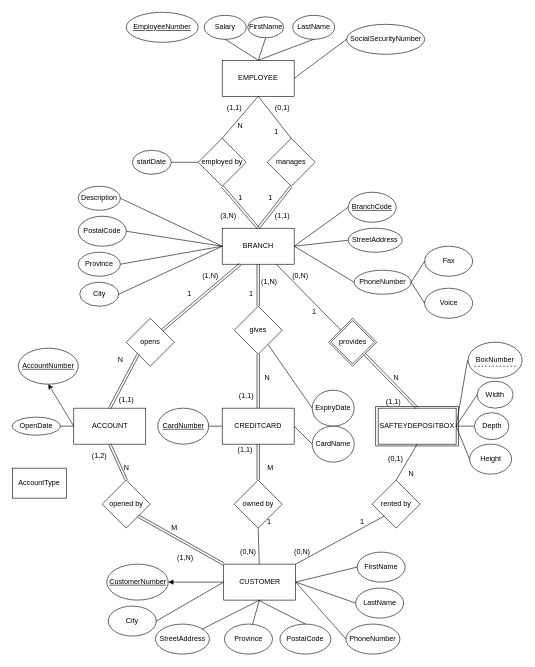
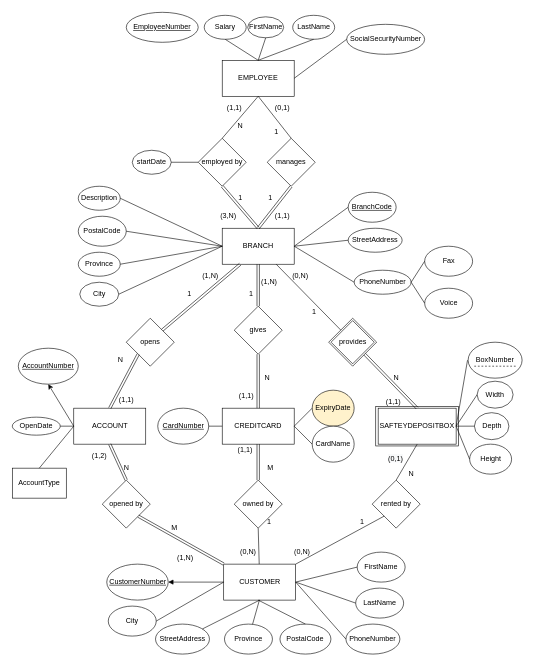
edge "gives" -- "ExpiryDate": now "CREDITCARD" -- "ExpiryDate"
node "ExpiryDate": fillcolor #ffffff -> #fff2cc
edge "ACCOUNT" -- "AccountType": added
